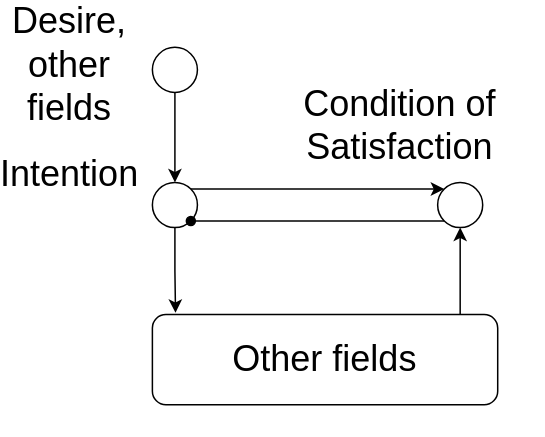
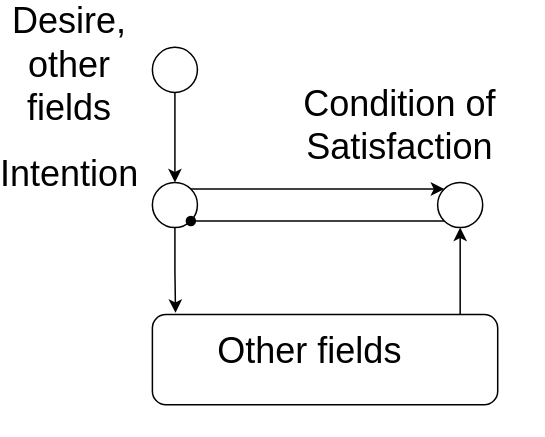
node "Other fields": moved (325, 359) -> (310, 352)
